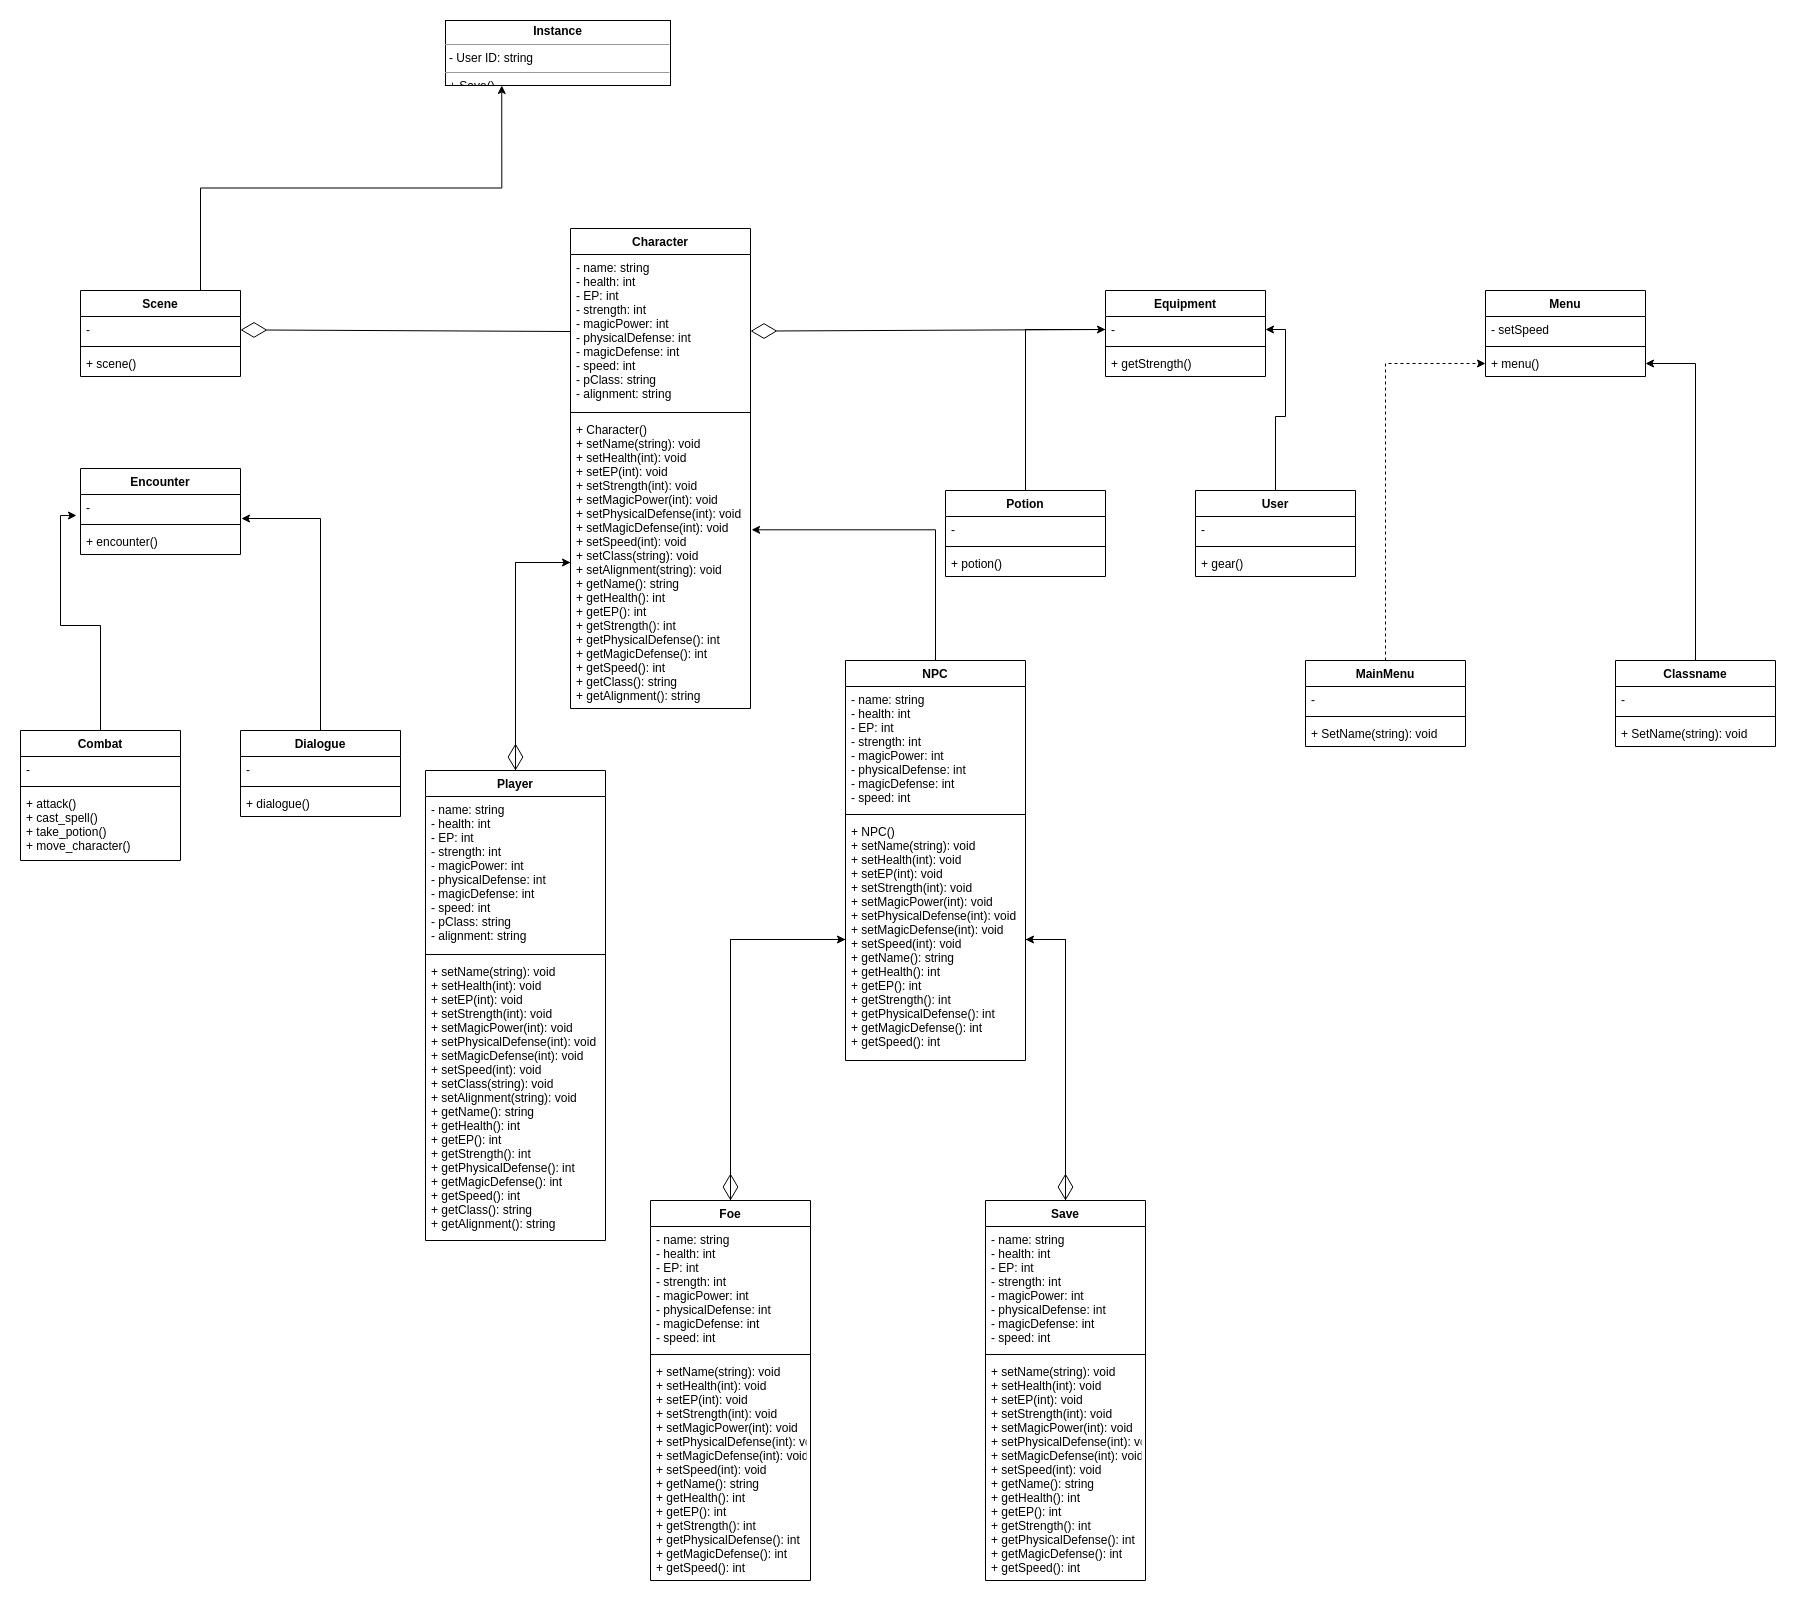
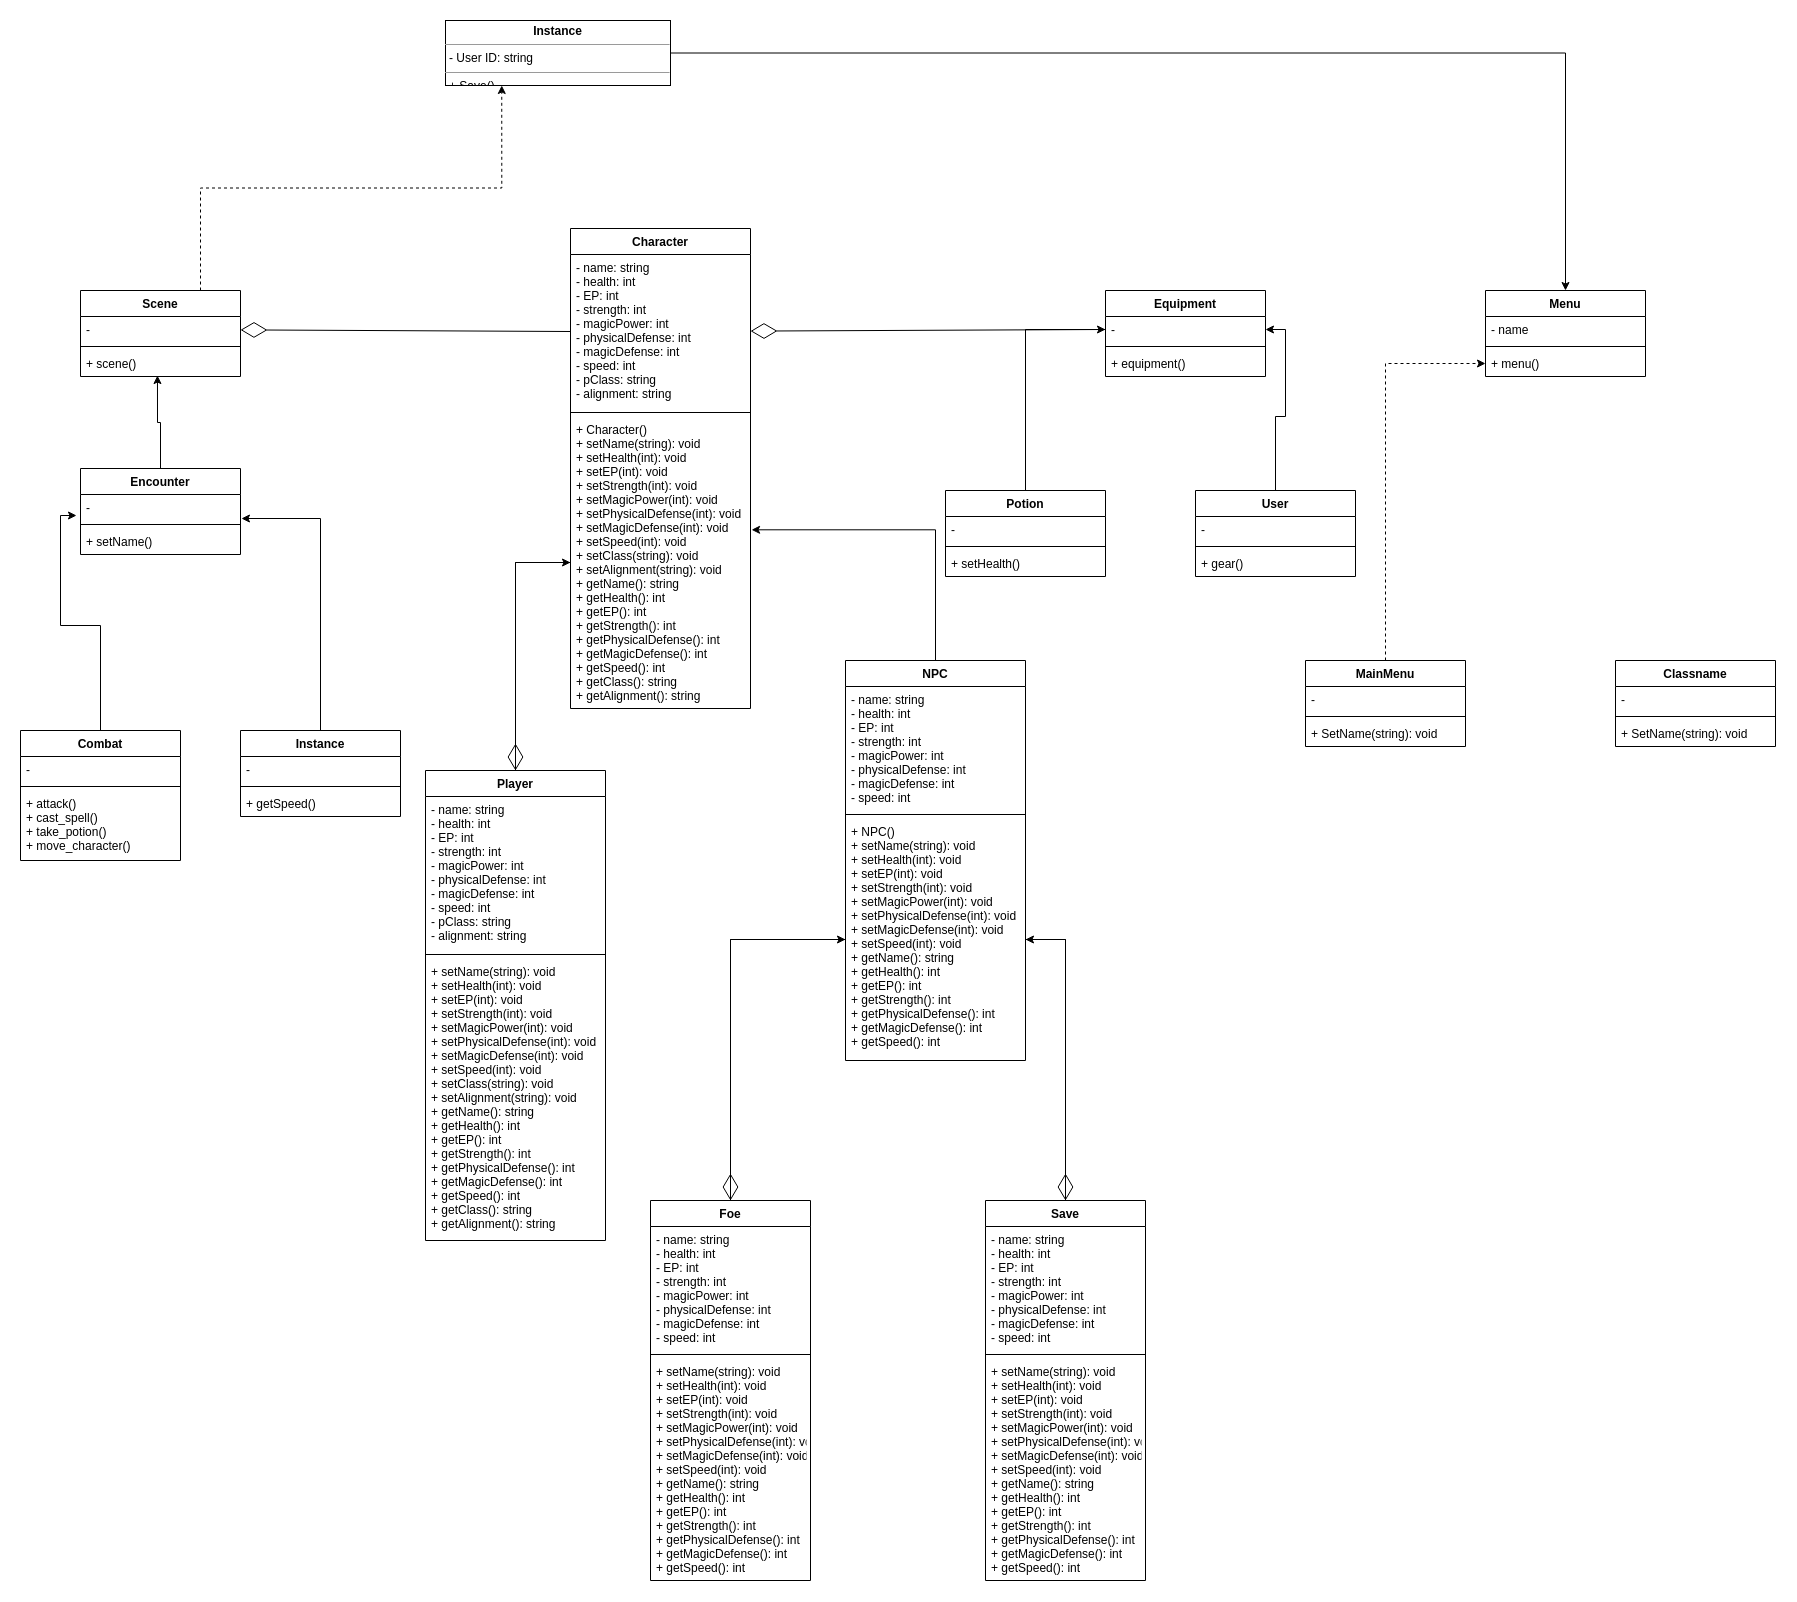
edge "Instance - User ID: string + Save()" -> "Menu": added
edge "Scene" -> "Instance - User ID: string + Save()": style solid -> dashed
node "- setSpeed": label "- setSpeed" -> "- name"
node "+ getStrength()": label "+ getStrength()" -> "+ equipment()"
edge "Encounter" -> "+ scene()": added
edge "Classname" -> "+ menu()": removed
node "+ encounter()": label "+ encounter()" -> "+ setName()"
node "+ potion()": label "+ potion()" -> "+ setHealth()"
node "Dialogue": label "Dialogue" -> "Instance"
node "+ dialogue()": label "+ dialogue()" -> "+ getSpeed()"
